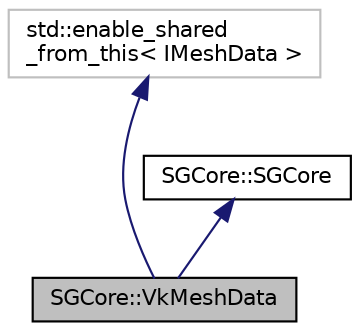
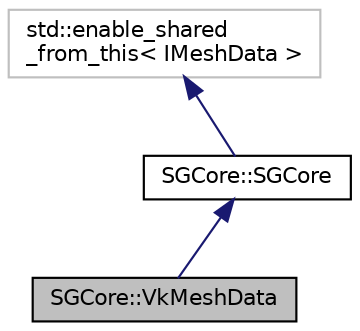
edge "SGCore::VkMeshData" -> "std::enable_shared _from_this< IMeshData >": now "SGCore::SGCore" -> "std::enable_shared _from_this< IMeshData >"
